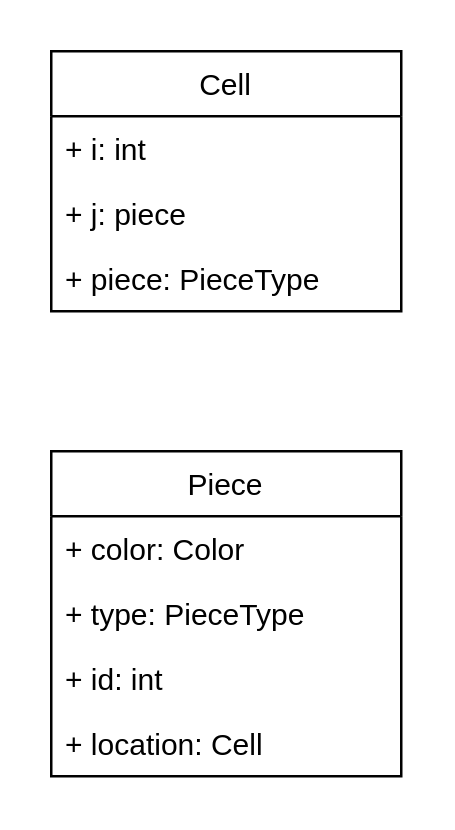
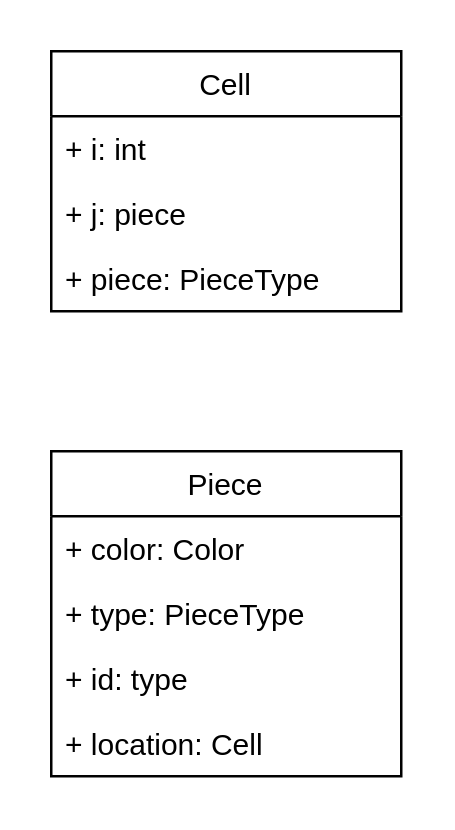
node "+ id: int": label "+ id: int" -> "+ id: type"
